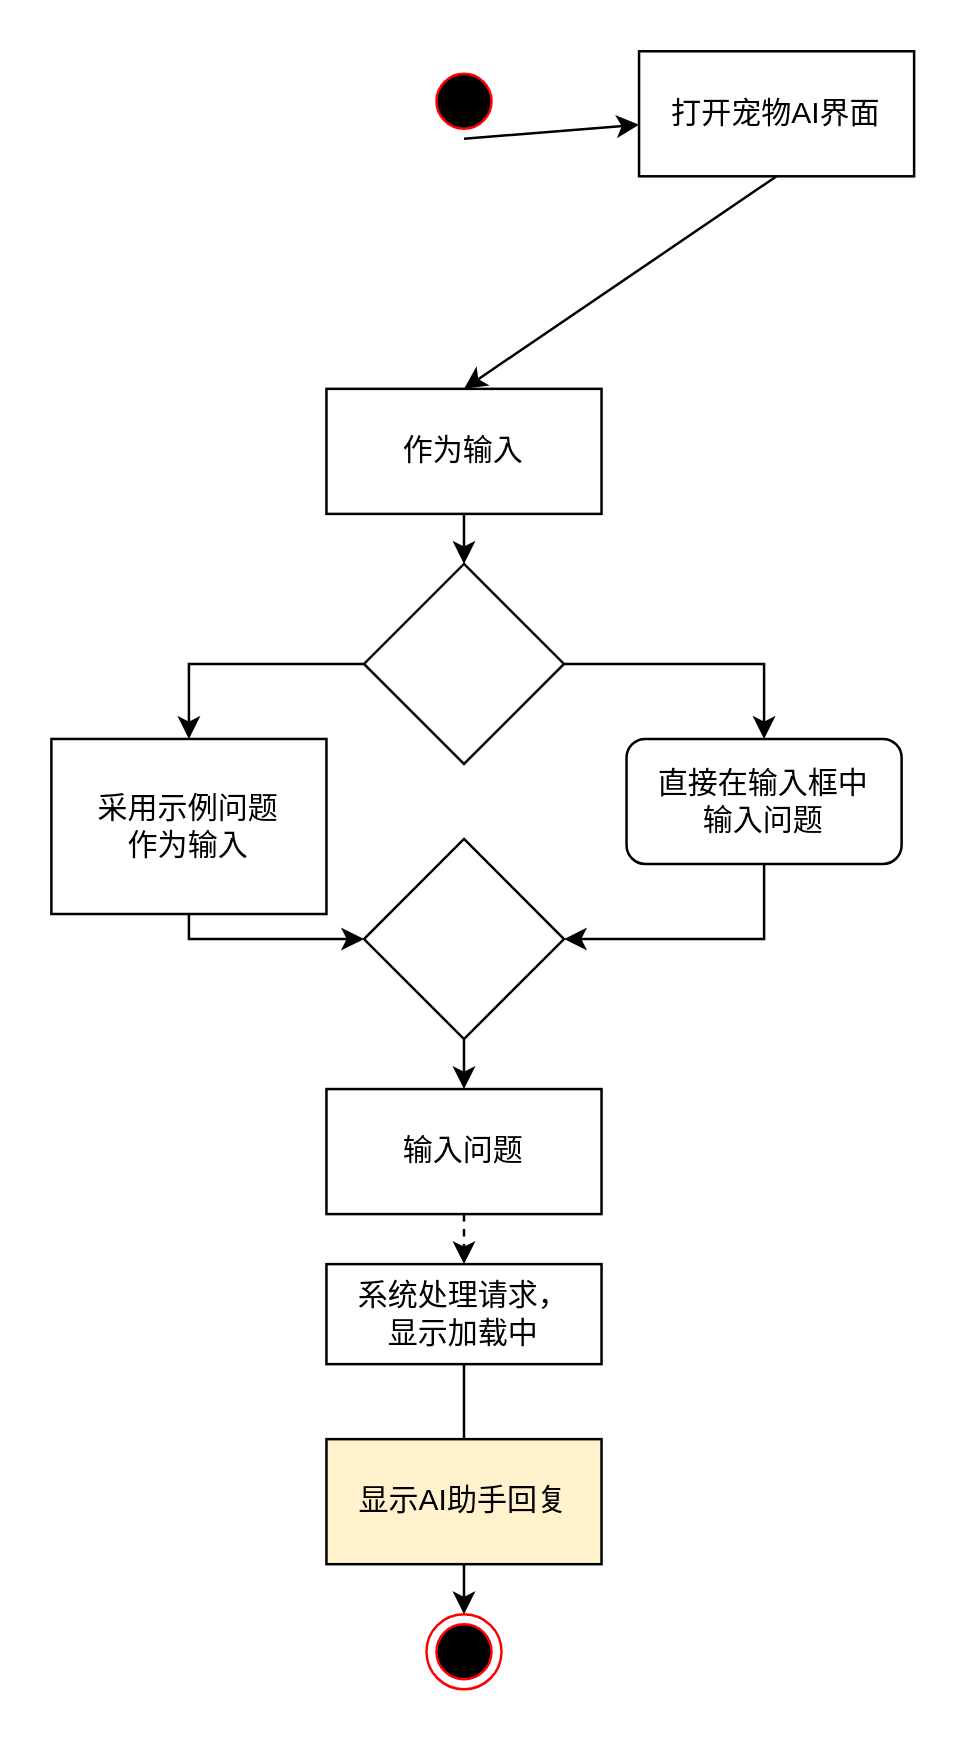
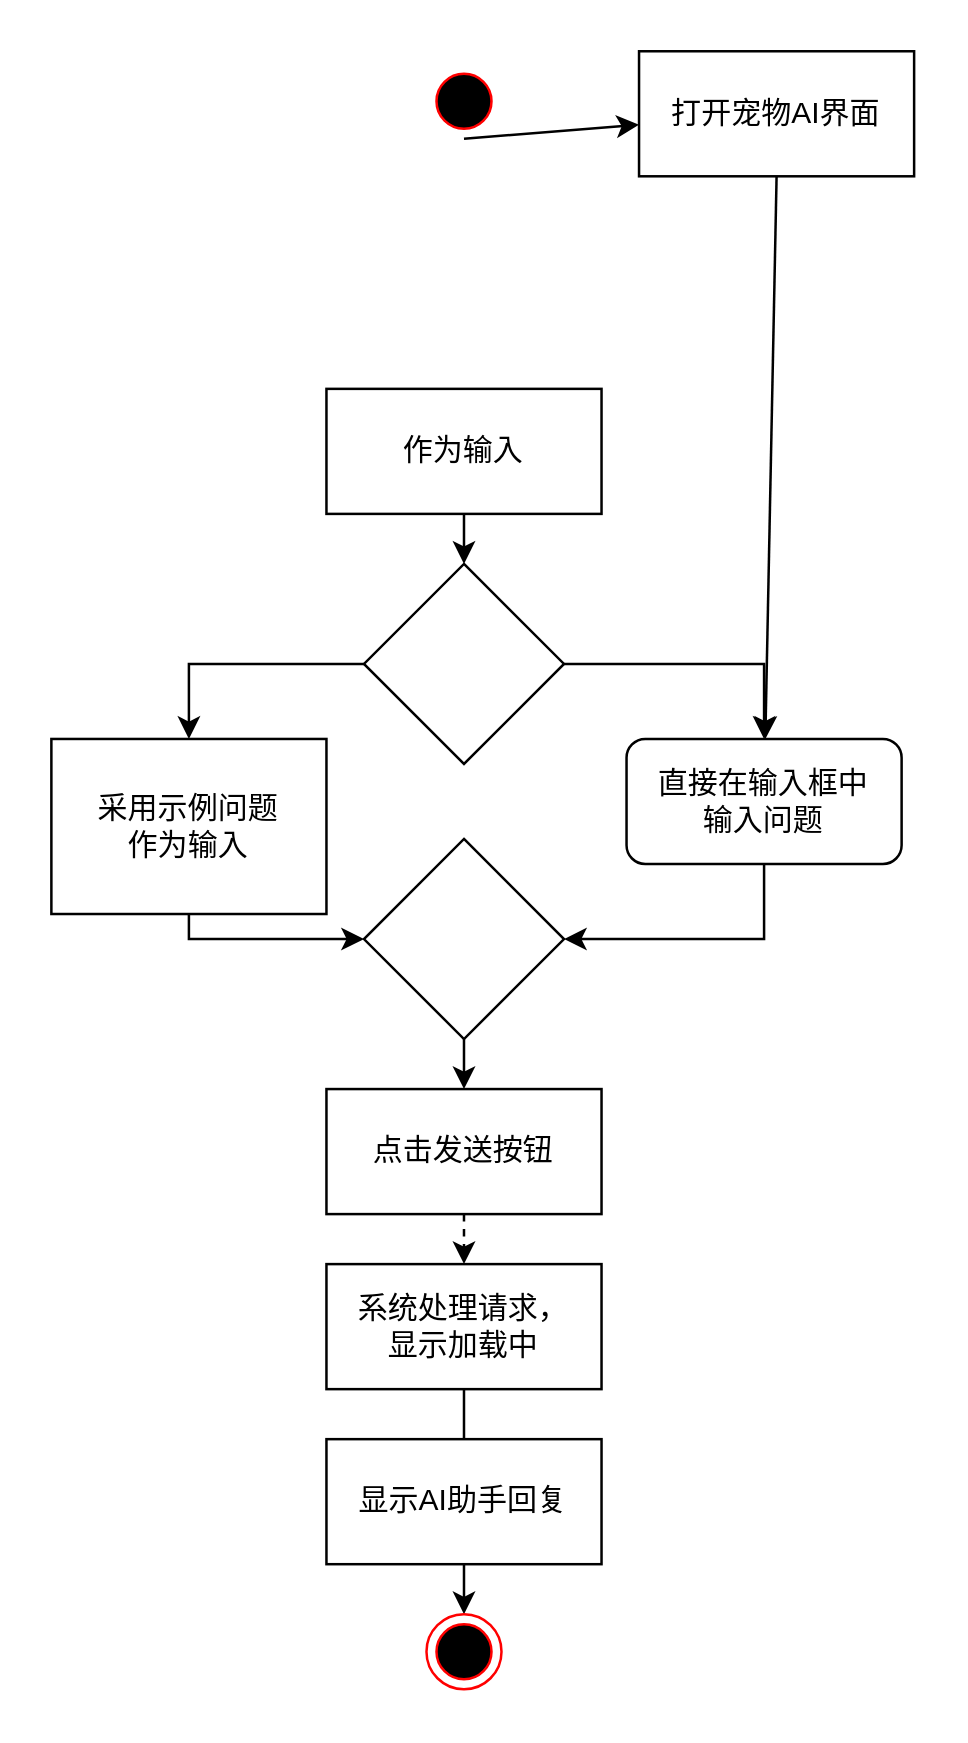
edge "打开宠物AI界面" -> "作为输入": now "打开宠物AI界面" -> "直接在输入框中 输入问题"
node "输入问题": label "输入问题" -> "点击发送按钮"
node "系统处理请求， 显示加载中": size 275x100 -> 275x125
node "显示AI助手回复": fillcolor #fff2cc -> #ffffff
